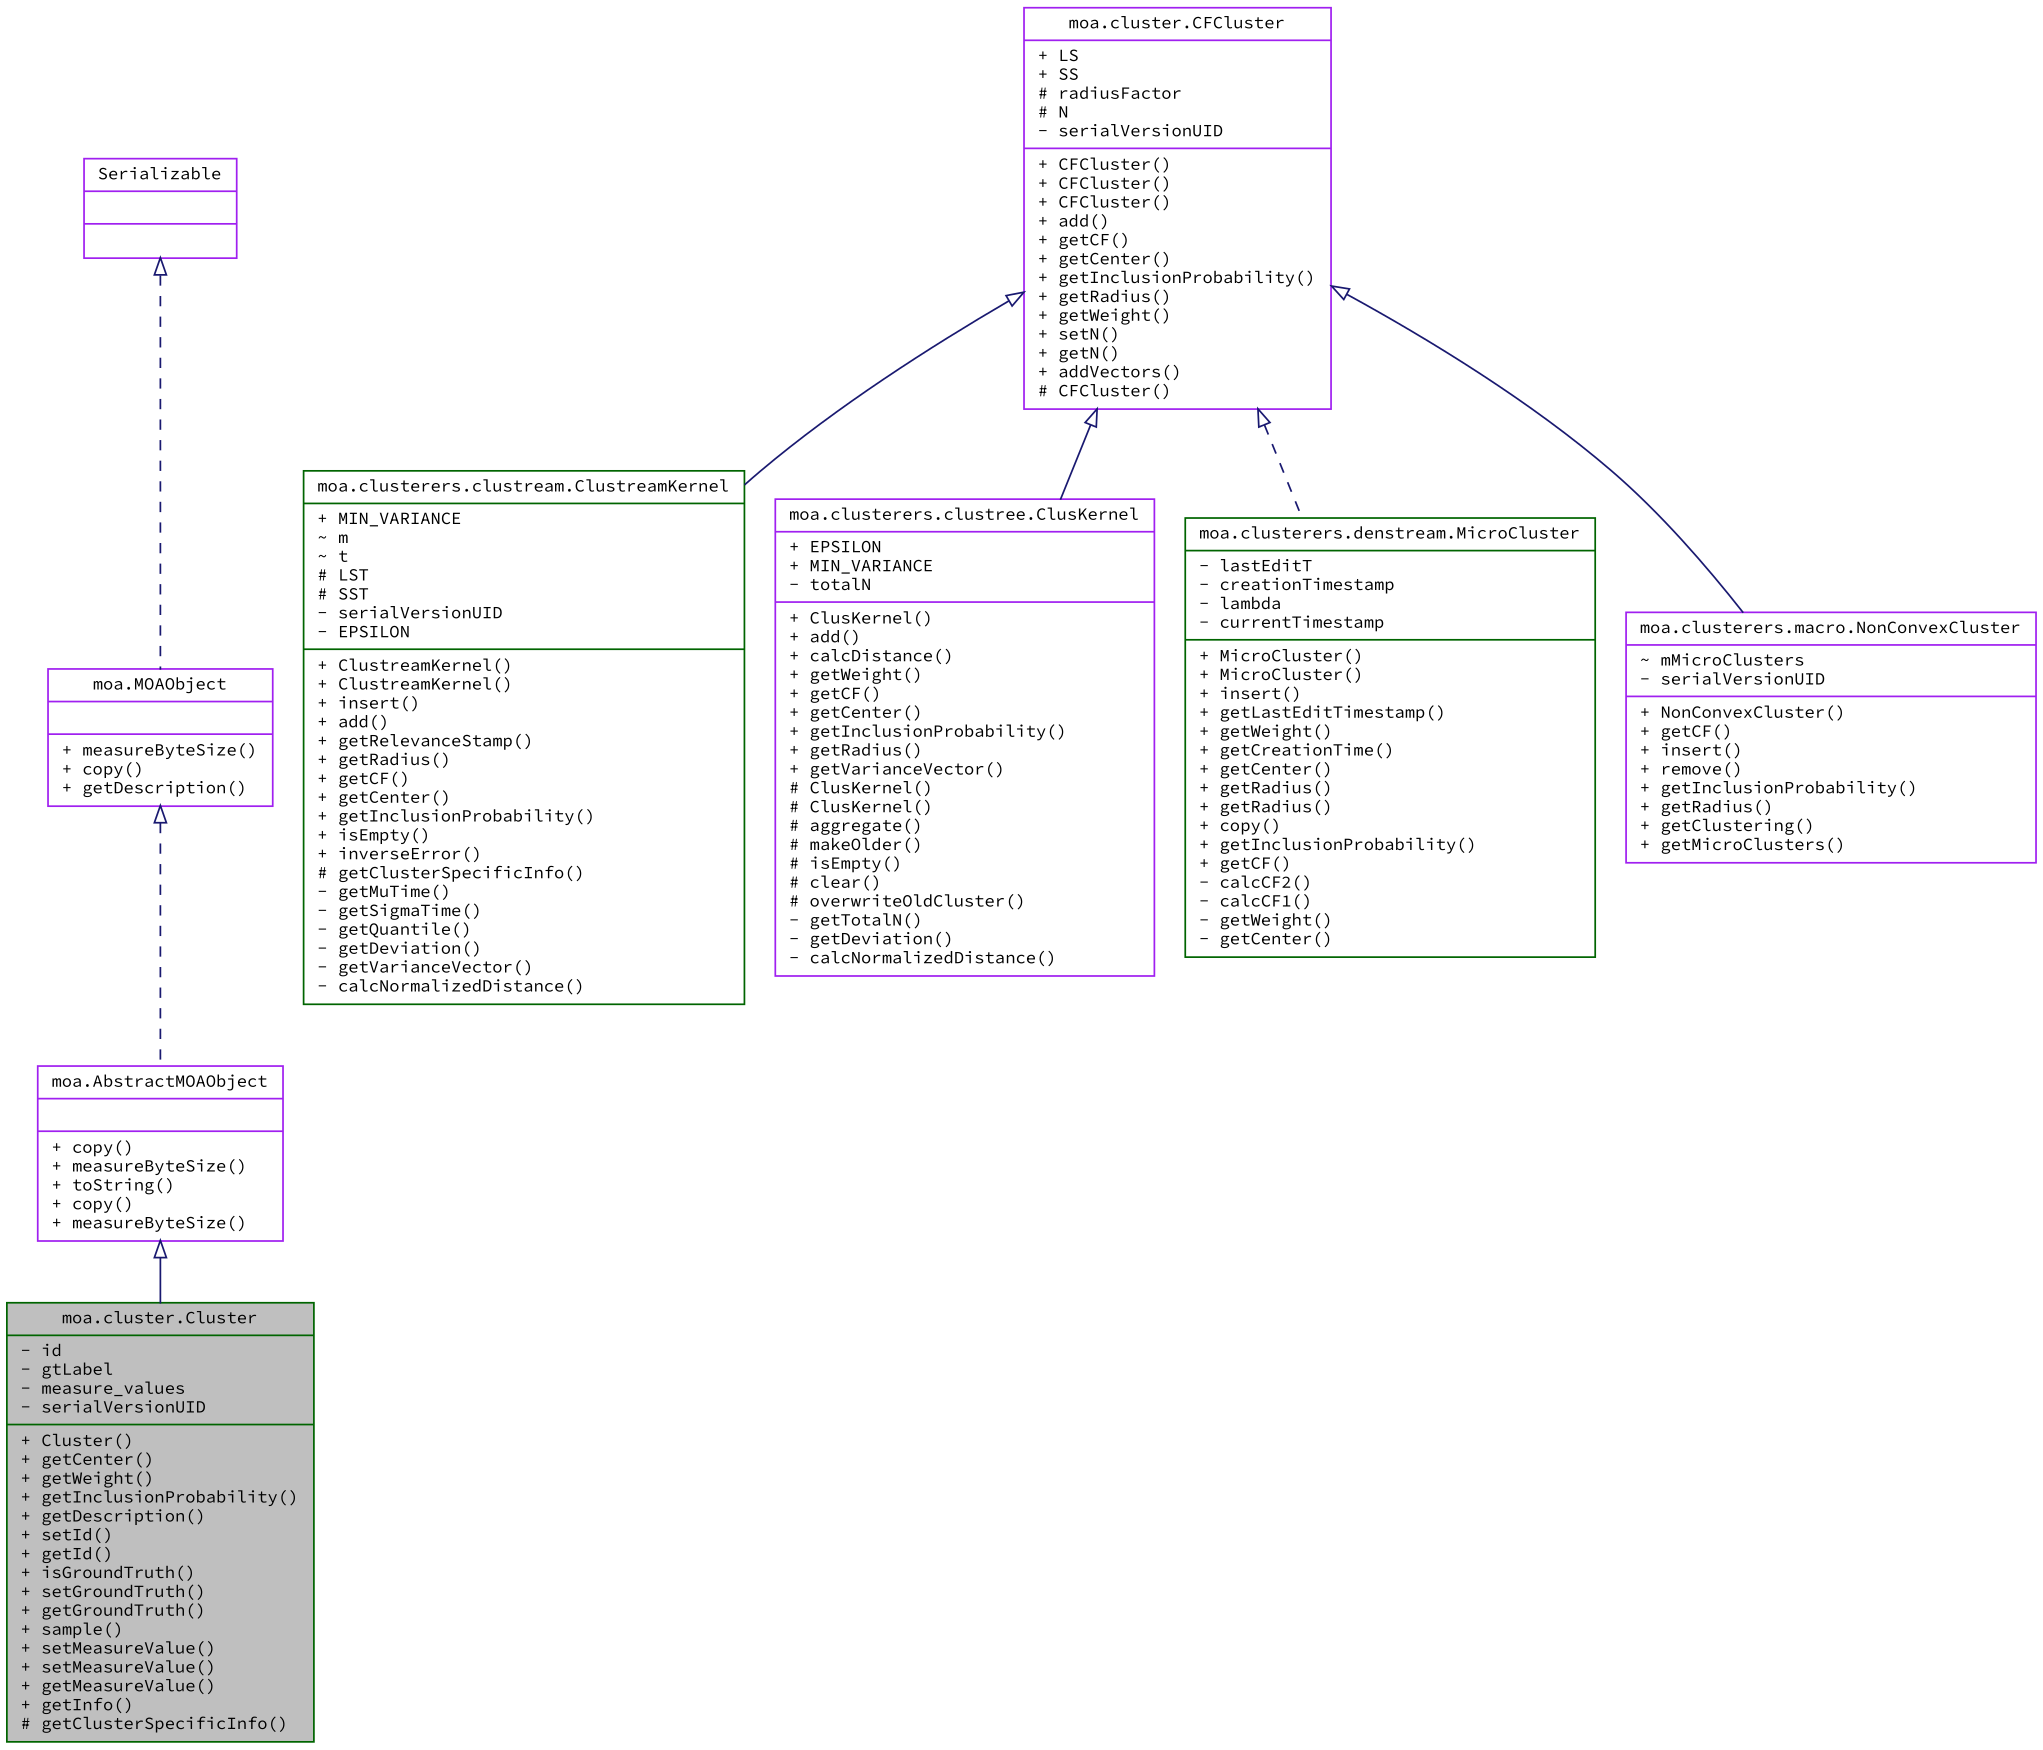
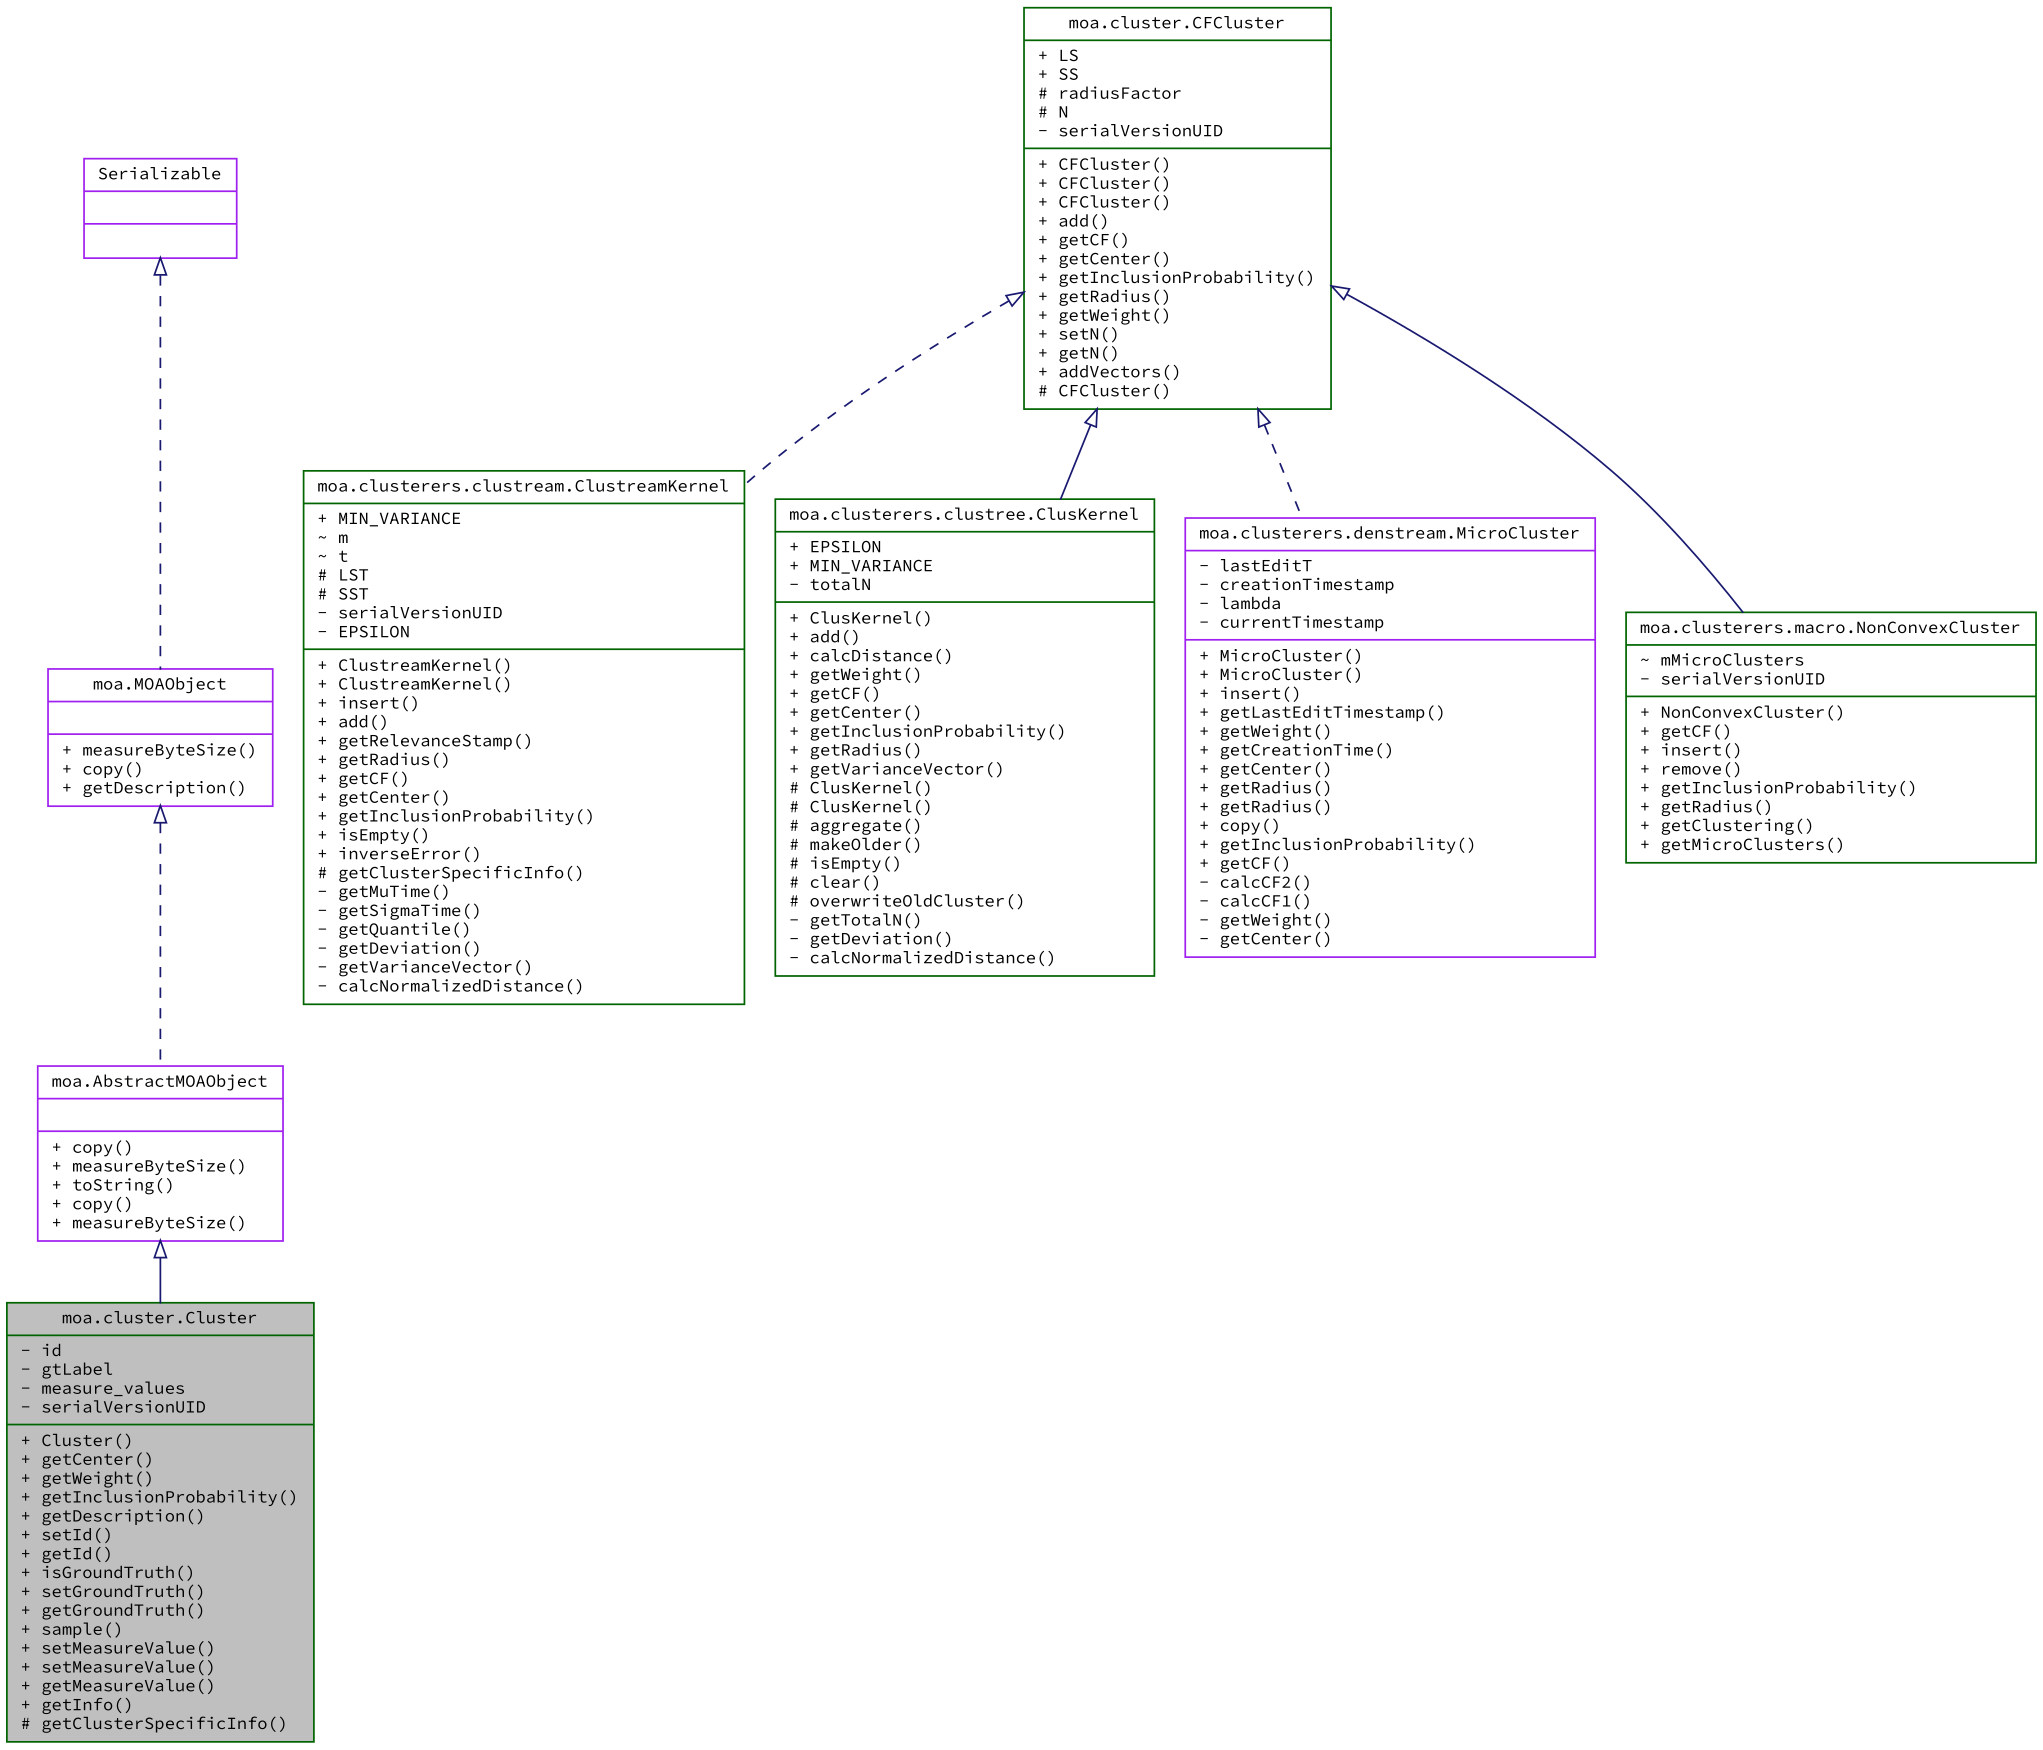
node "moa.cluster.CFCluster": color purple -> darkgreen
edge "moa.clusterers.clustream.ClustreamKernel" -> "moa.cluster.CFCluster": style solid -> dashed
node "moa.clusterers.clustree.ClusKernel": color purple -> darkgreen
node "moa.clusterers.denstream.MicroCluster": color darkgreen -> purple
node "moa.clusterers.macro.NonConvexCluster": color purple -> darkgreen
